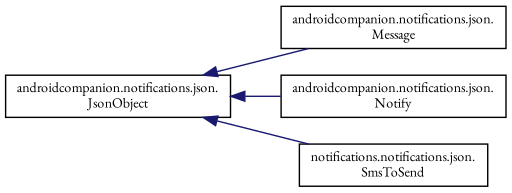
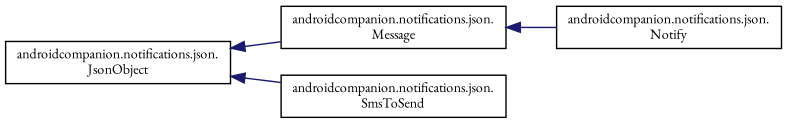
edge "androidcompanion.notifications.json. Notify" -> "androidcompanion.notifications.json. JsonObject": now "androidcompanion.notifications.json. Notify" -> "androidcompanion.notifications.json. Message"
node "notifications.notifications.json. SmsToSend": label "notifications.notifications.json. SmsToSend" -> "androidcompanion.notifications.json. SmsToSend"
